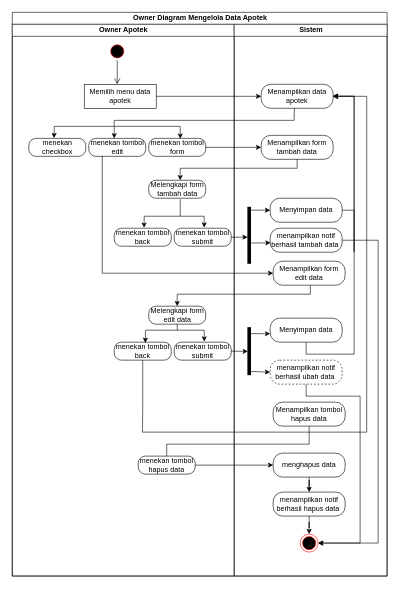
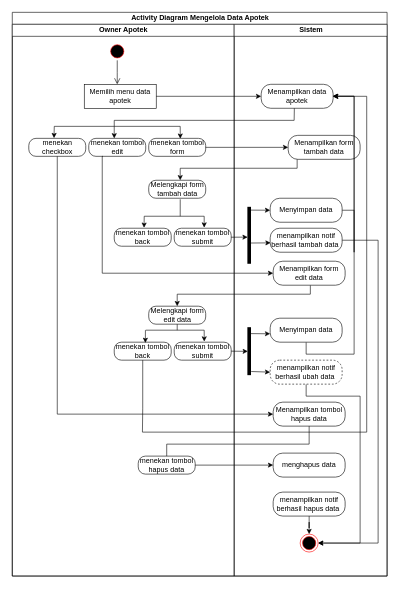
node "Owner Diagram Mengelola Data Apotek": label "Owner Diagram Mengelola Data Apotek" -> "Activity Diagram Mengelola Data Apotek"
node "Menampilkan form tambah data": moved (297, 147) -> (324, 147)
edge "menekan checkbox" -> "Menampilkan tombol hapus data": added
edge "menghapus data" -> "menampilkan notif berhasil hapus data": removed
